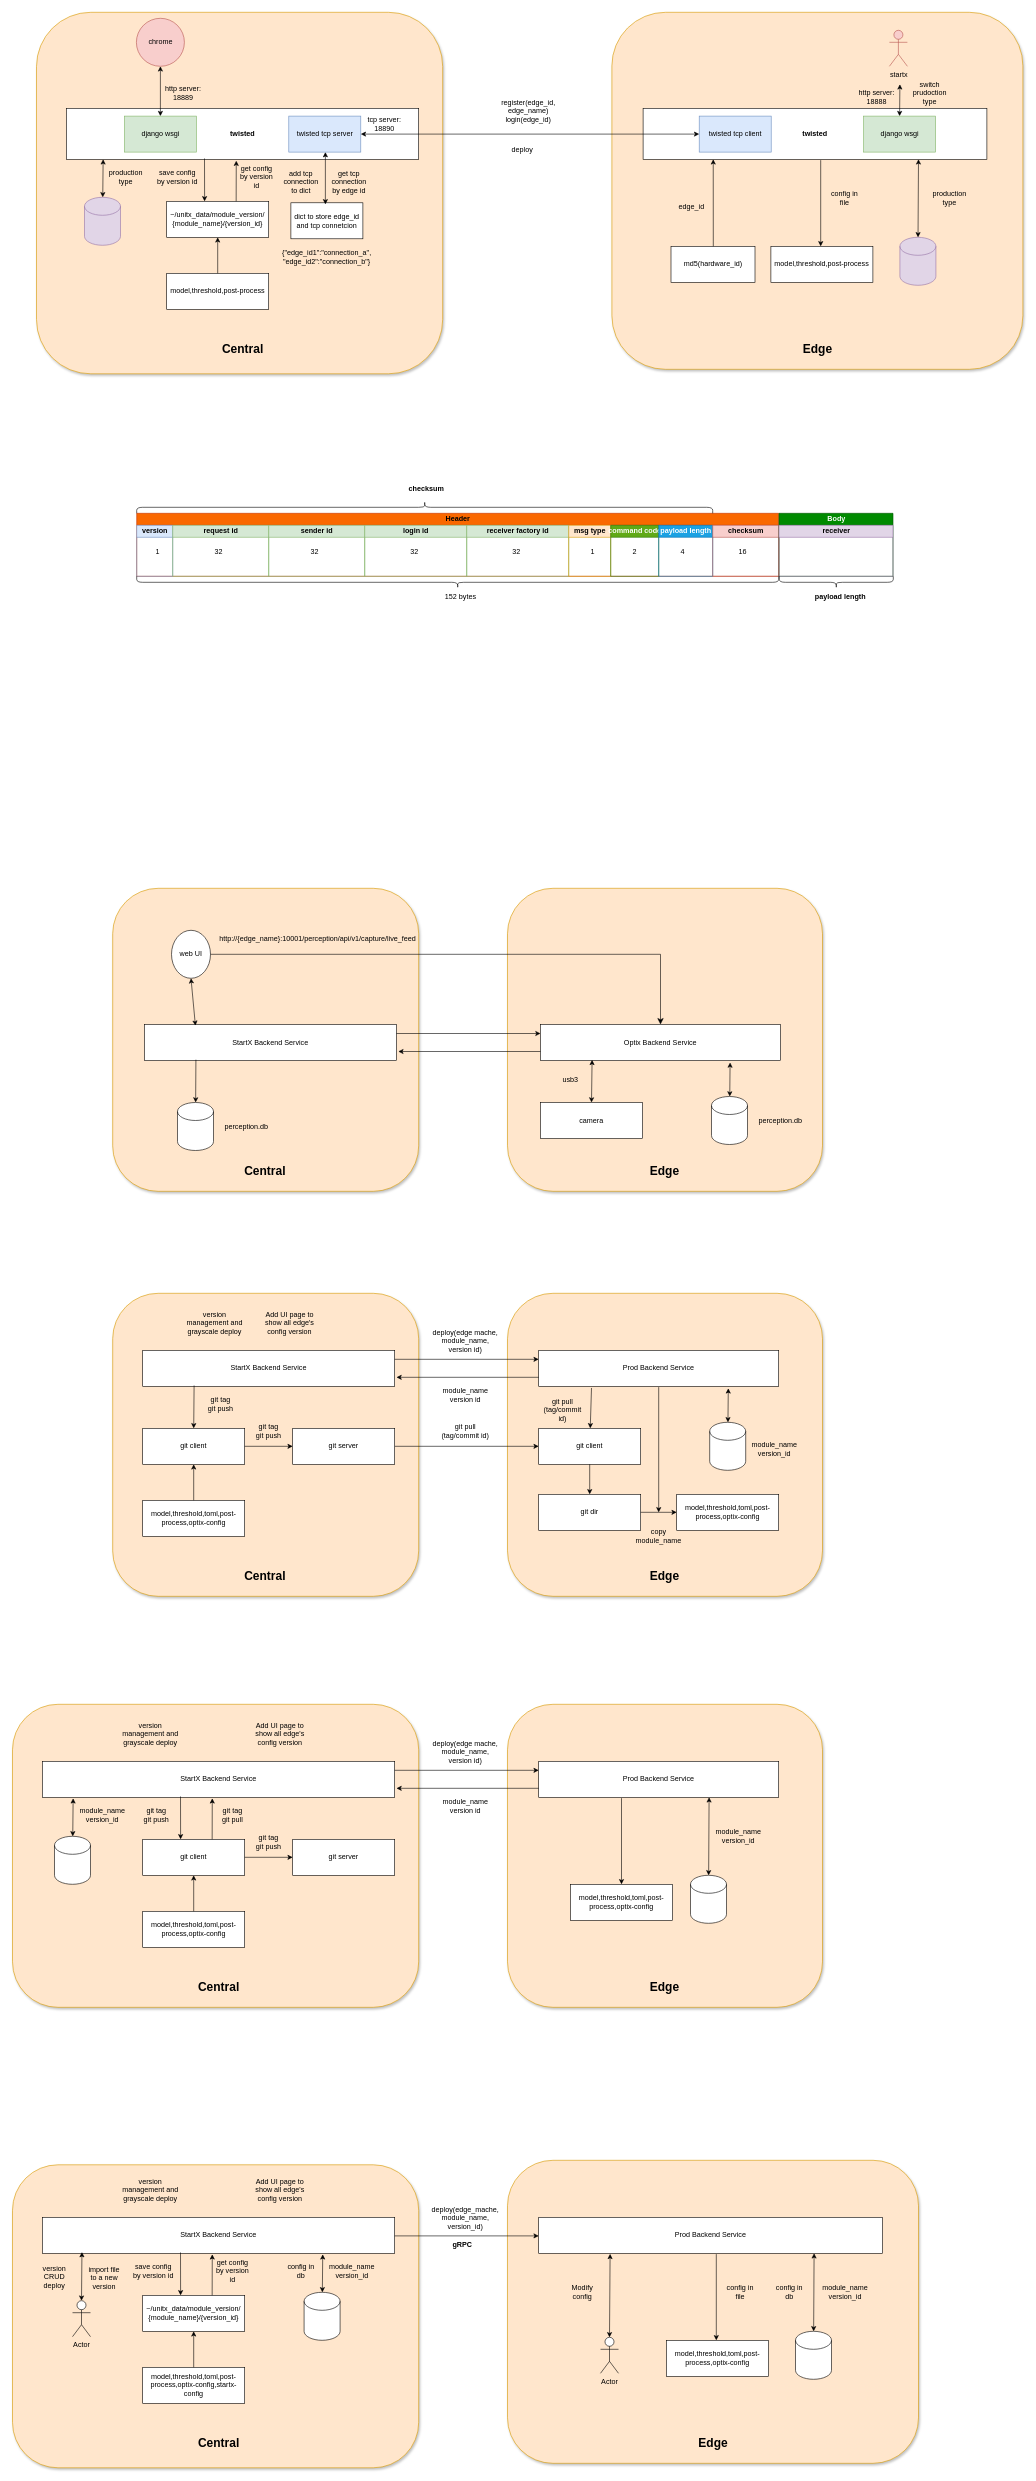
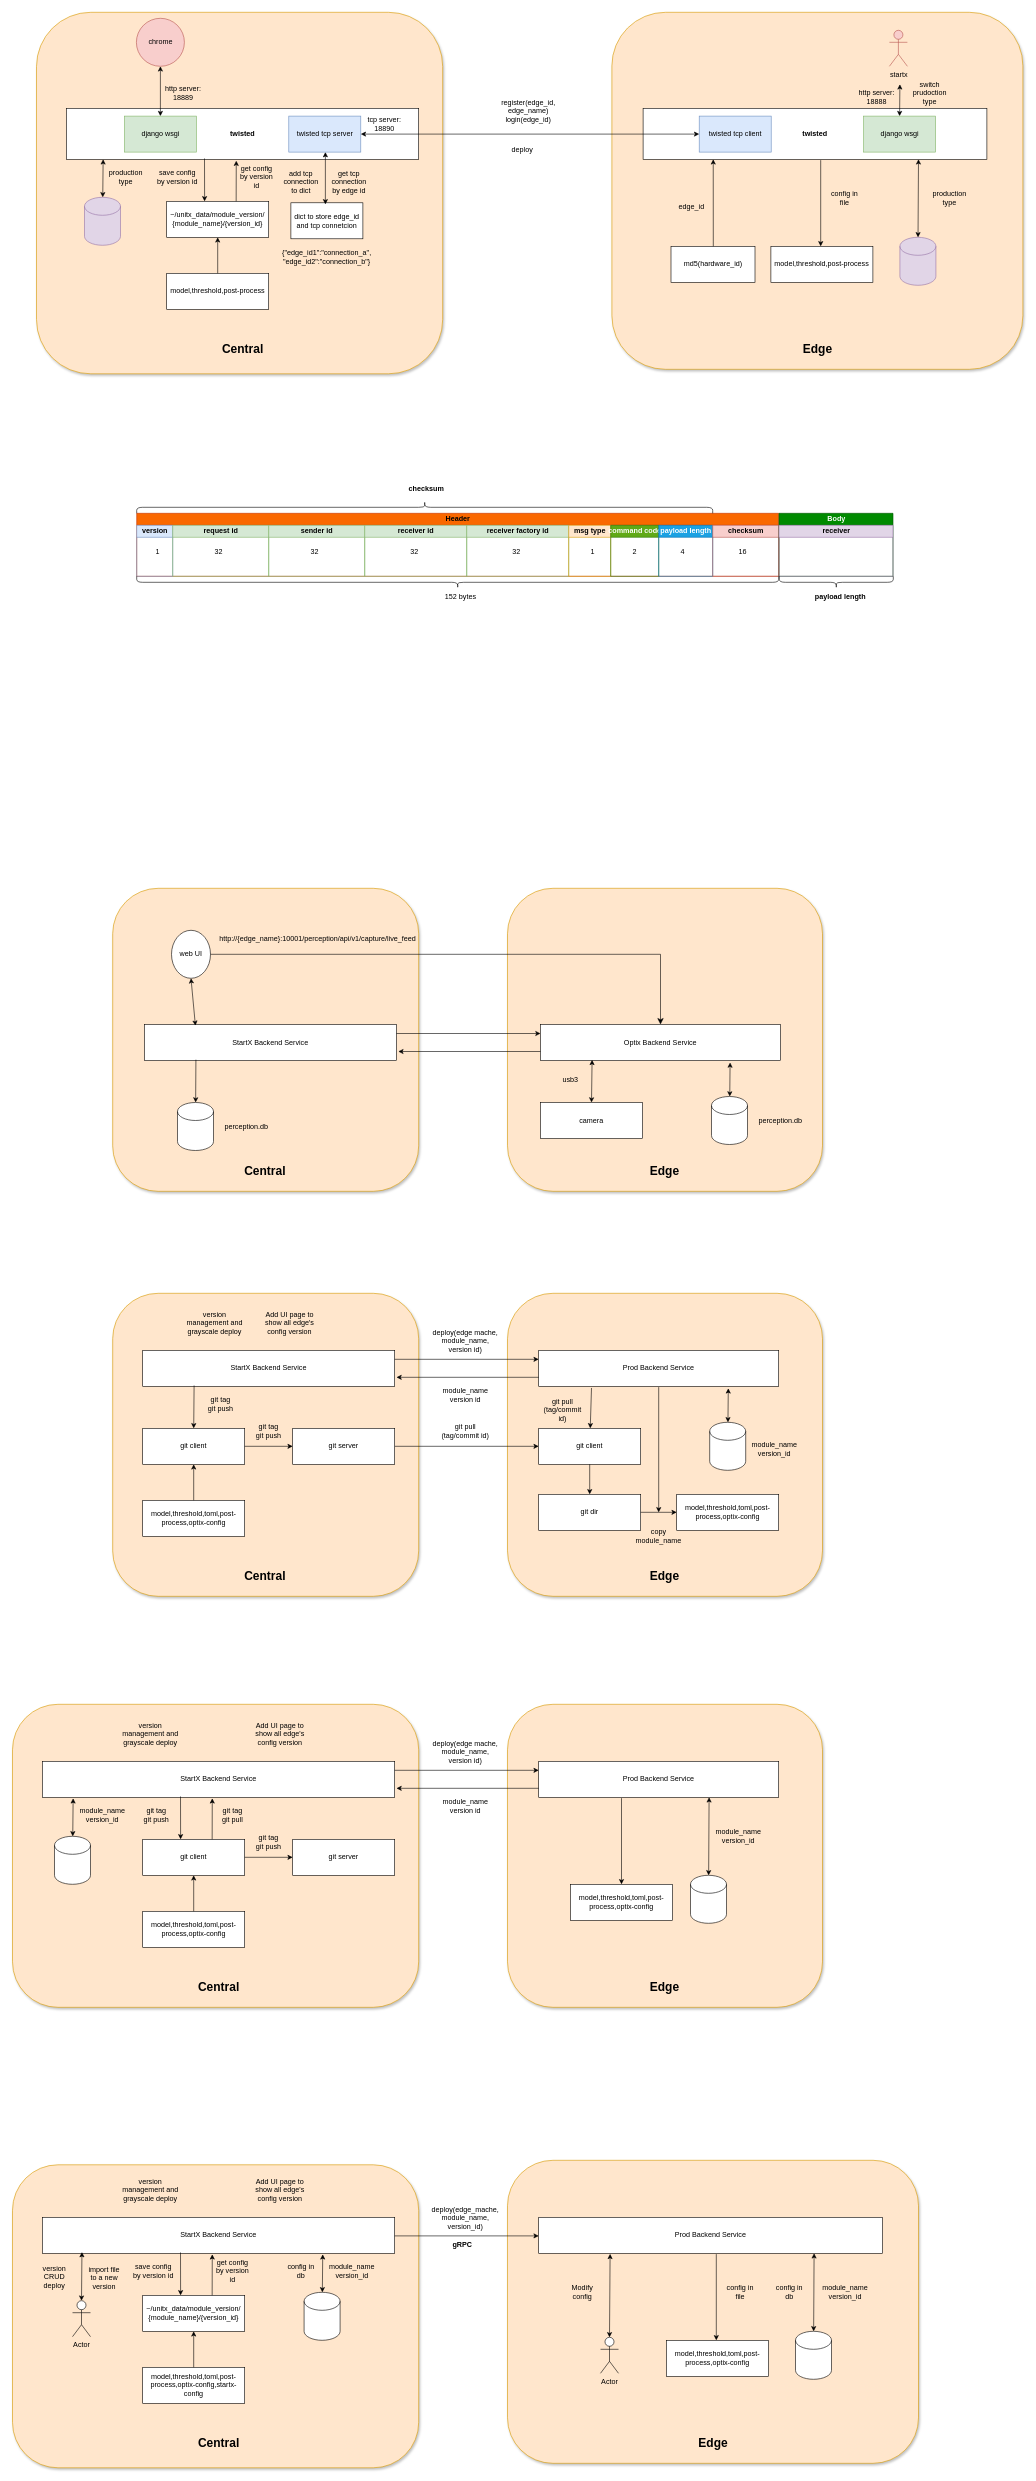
node "login id": label "login id" -> "receiver id"
